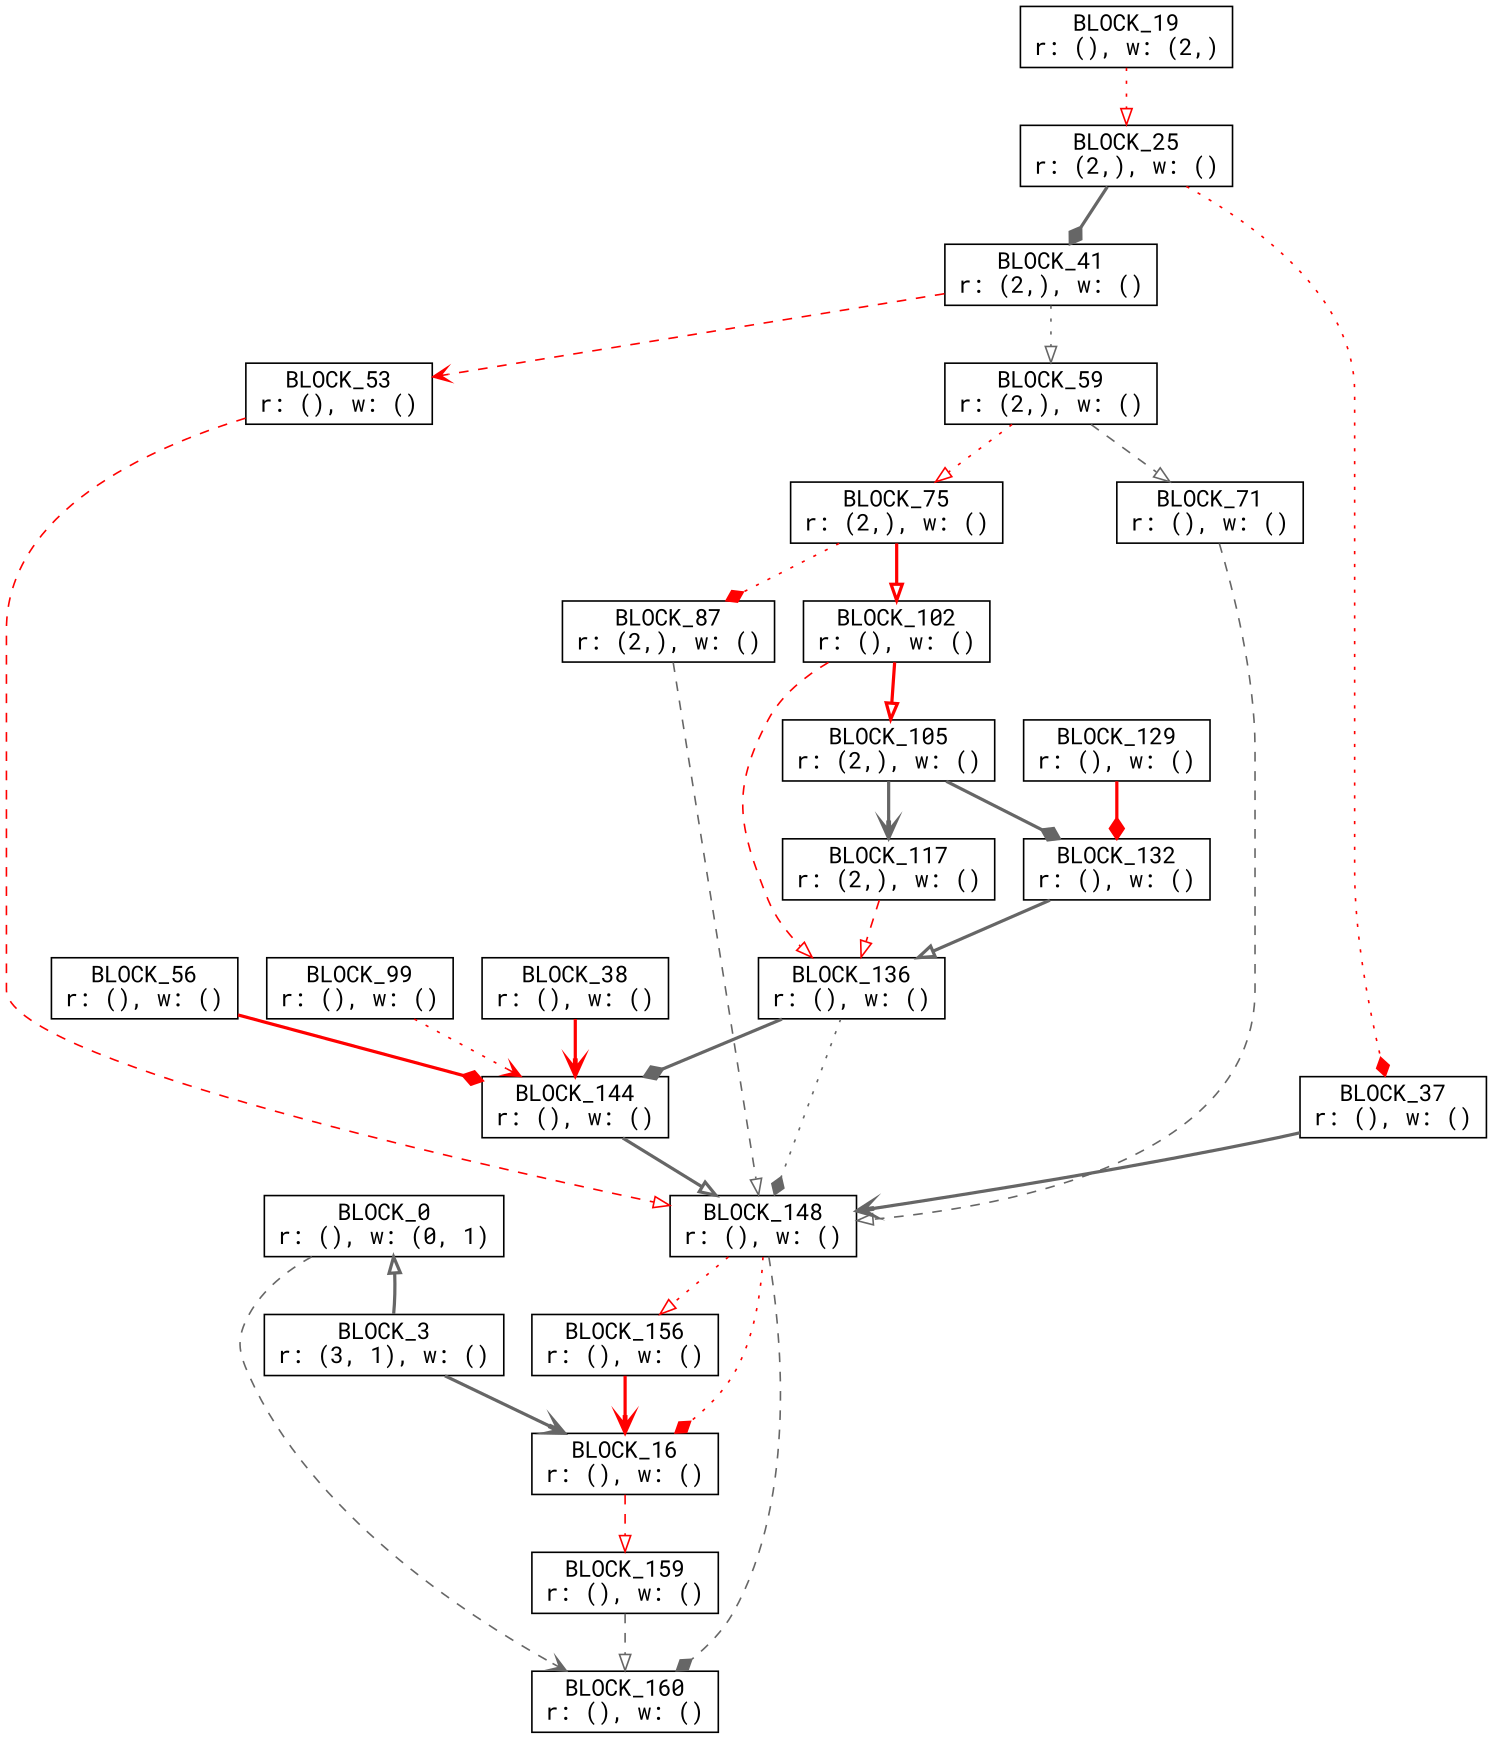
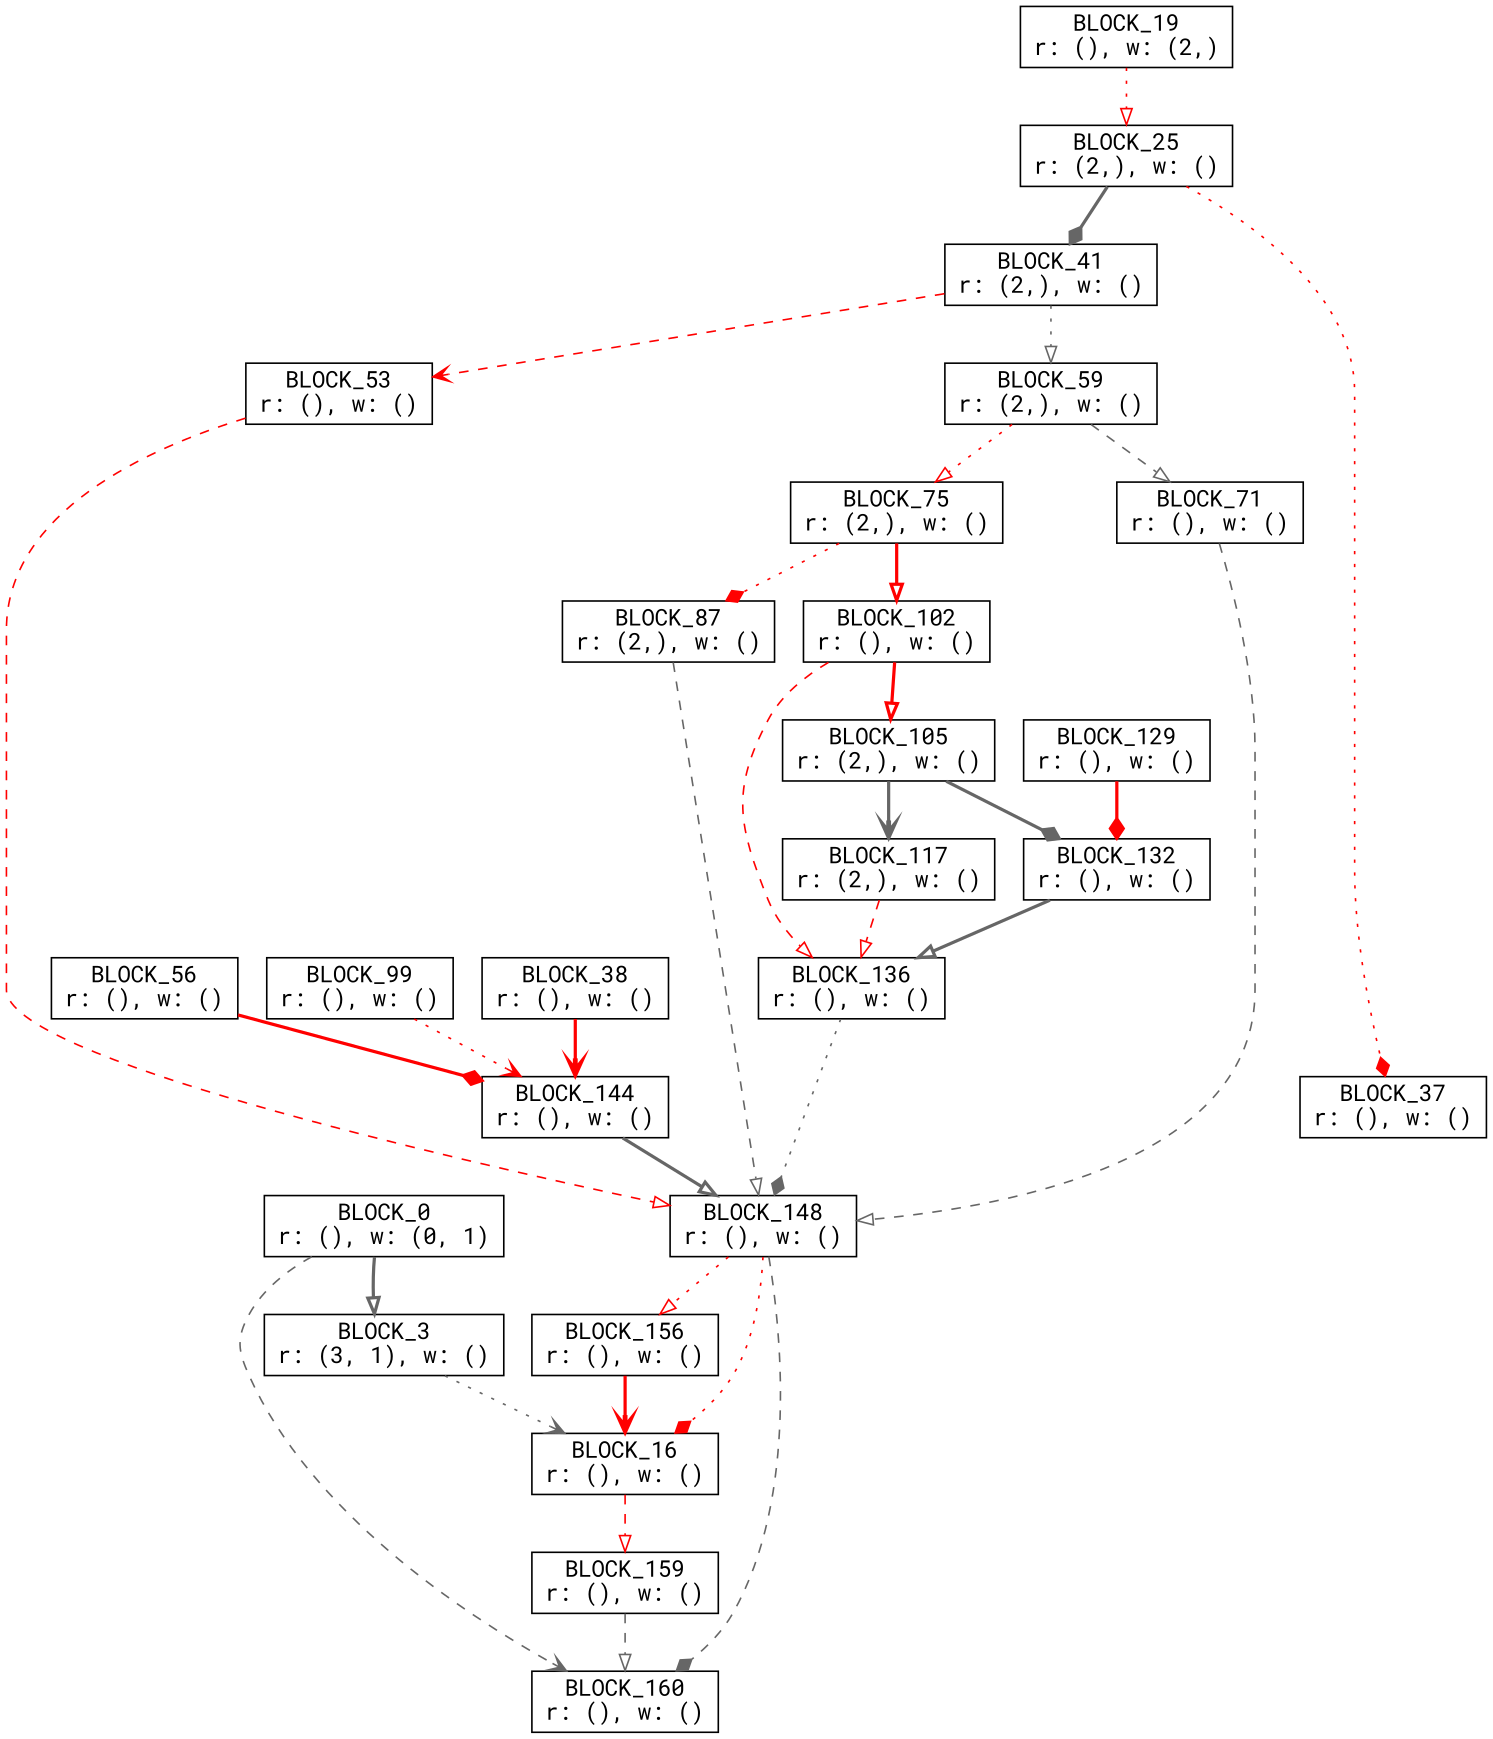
edge "BLOCK_136 r: (), w: ()" -> "BLOCK_144 r: (), w: ()": removed
edge "BLOCK_37 r: (), w: ()" -> "BLOCK_148 r: (), w: ()": removed
edge "BLOCK_3 r: (3, 1), w: ()" -> "BLOCK_0 r: (), w: (0, 1)": reversed
edge "BLOCK_3 r: (3, 1), w: ()" -> "BLOCK_16 r: (), w: ()": style bold -> dotted
